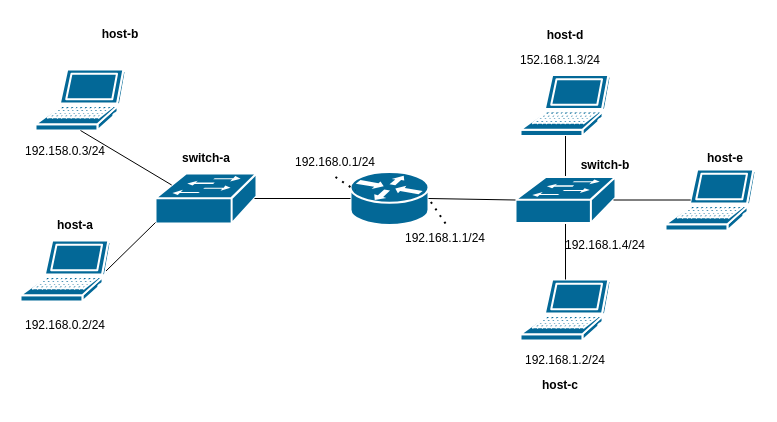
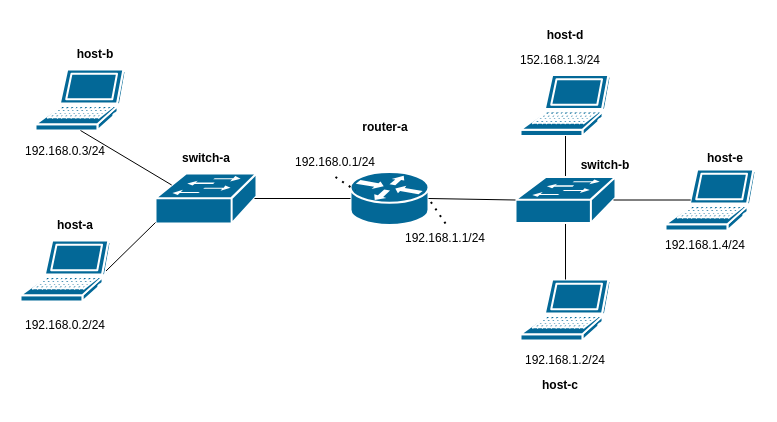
node "host-b": moved (121, 35) -> (96, 55)
node "router-a": added
node "192.158.0.3/24": label "192.158.0.3/24" -> "192.168.0.3/24"
node "192.168.1.4/24": moved (606, 246) -> (706, 246)
